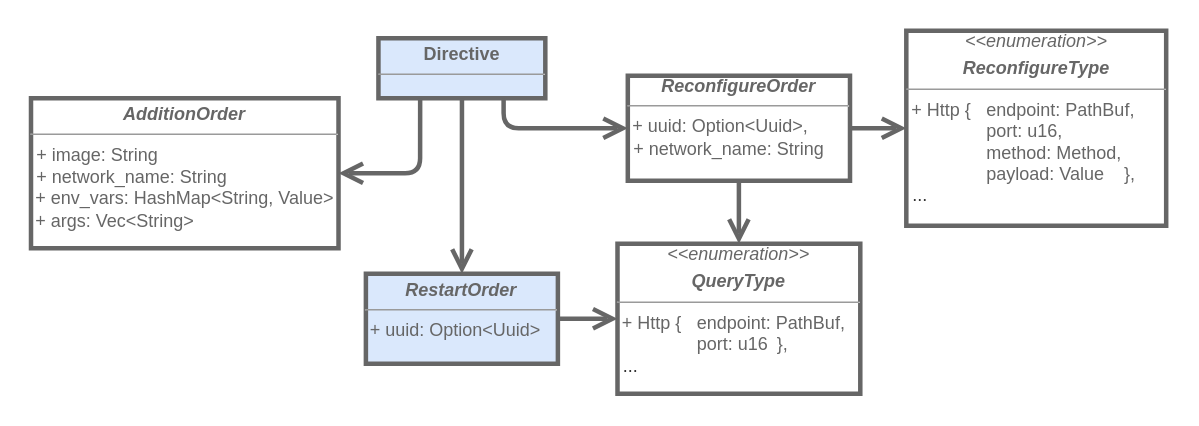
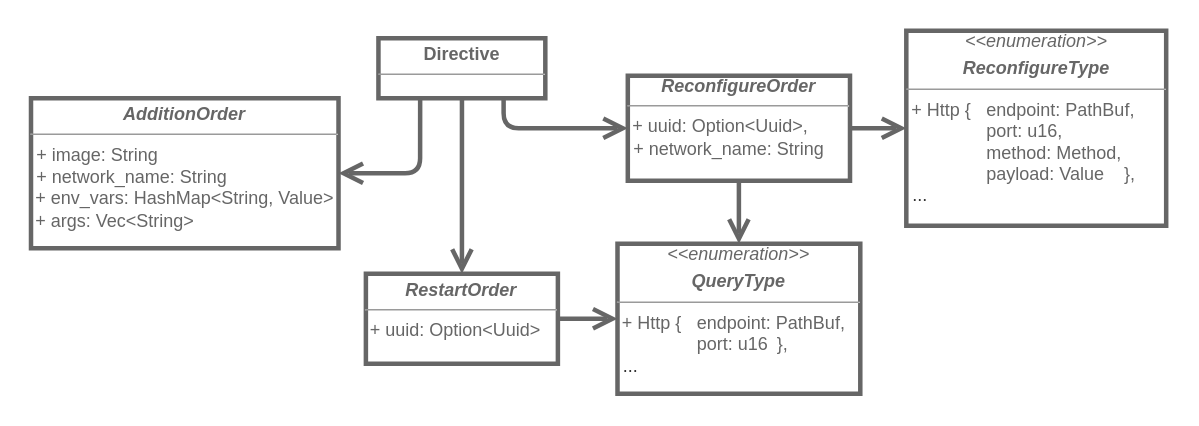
node "Directive": fillcolor #dae8fc -> #ffffff
node "RestartOrder + uuid: Option<Uuid>": fillcolor #dae8fc -> #ffffff
